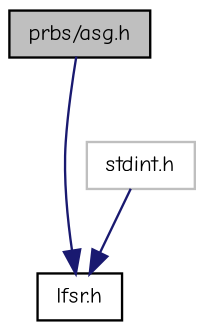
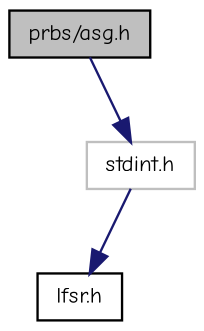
edge "prbs/asg.h" -> "lfsr.h": now "prbs/asg.h" -> "stdint.h"
